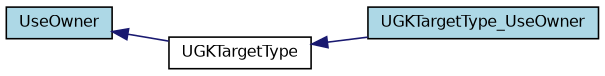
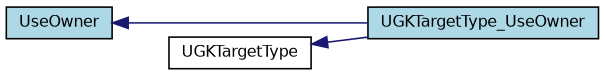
edge "UGKTargetType" -> "UseOwner": now "UGKTargetType_UseOwner" -> "UseOwner"
